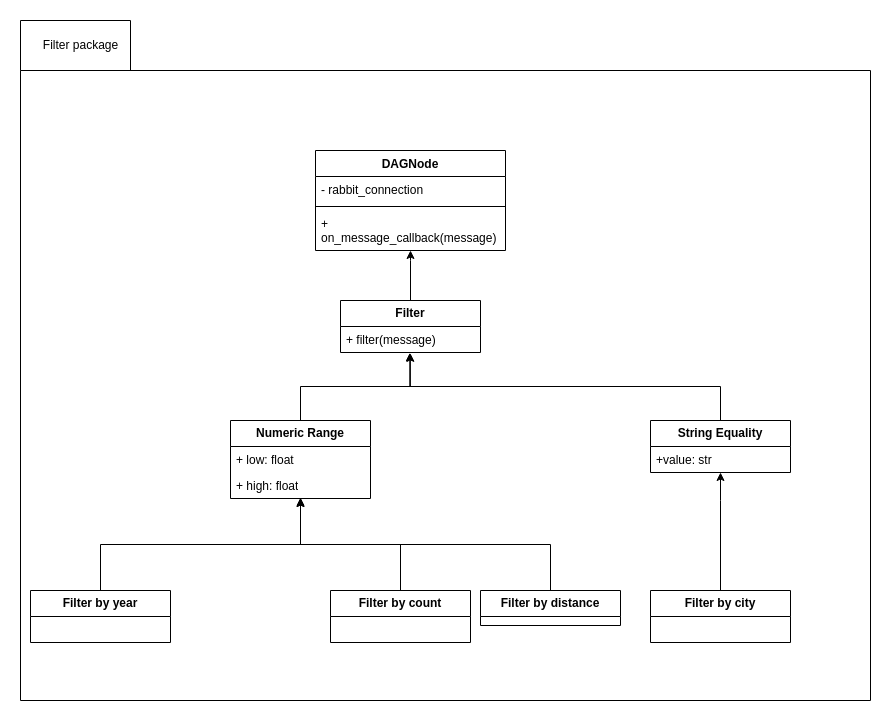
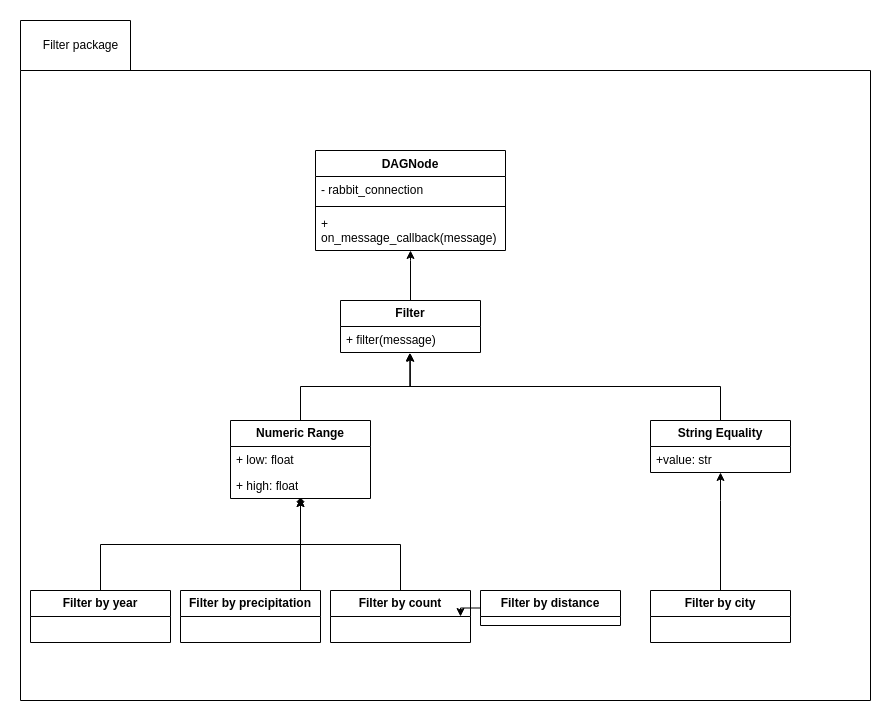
edge "Filter by year" -> "+ high: float": arrowhead classic -> diamond
edge "Filter by distance" -> "+ high: float": now "Filter by distance" -> "Filter by count"
edge "Filter by precipitation" -> "+ high: float": added
node "Filter by precipitation": added
